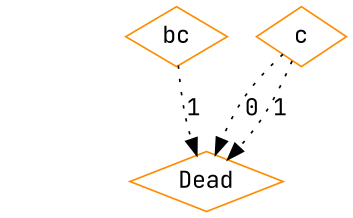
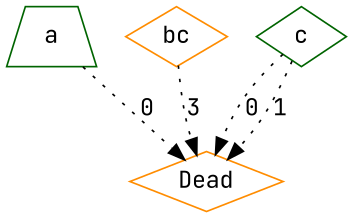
node "a": added
node "c": color darkorange -> darkgreen
edge "bc" -> "Dead": label "1" -> "3"
